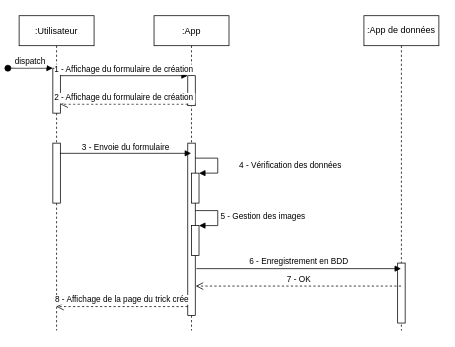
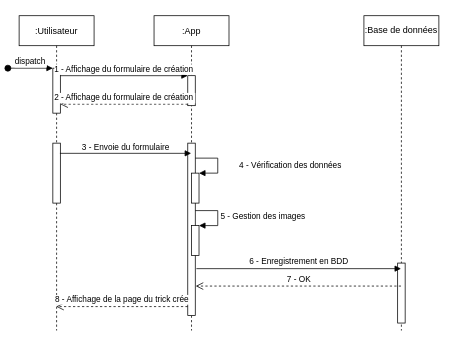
node ":App de données": label ":App de données" -> ":Base de données"
